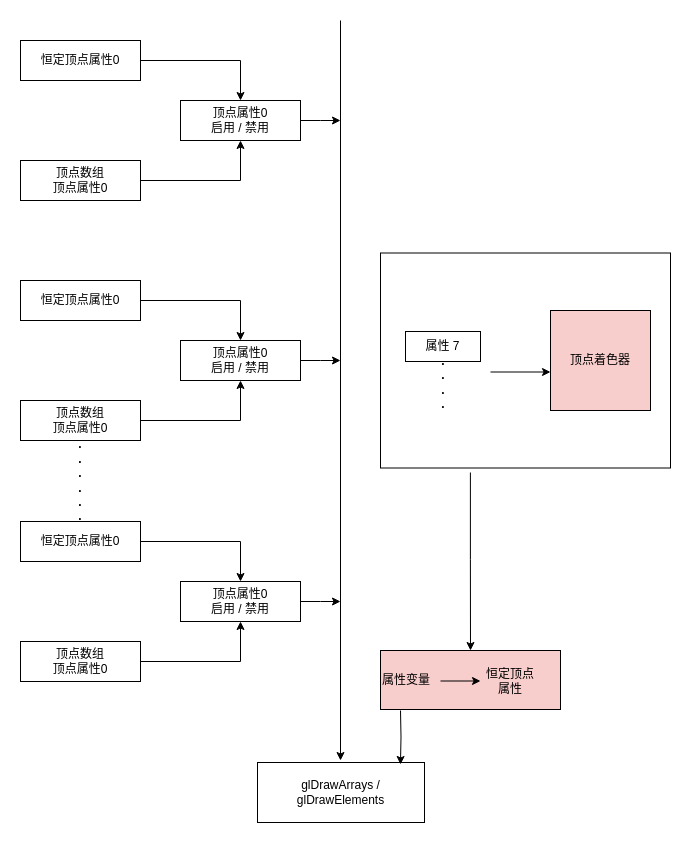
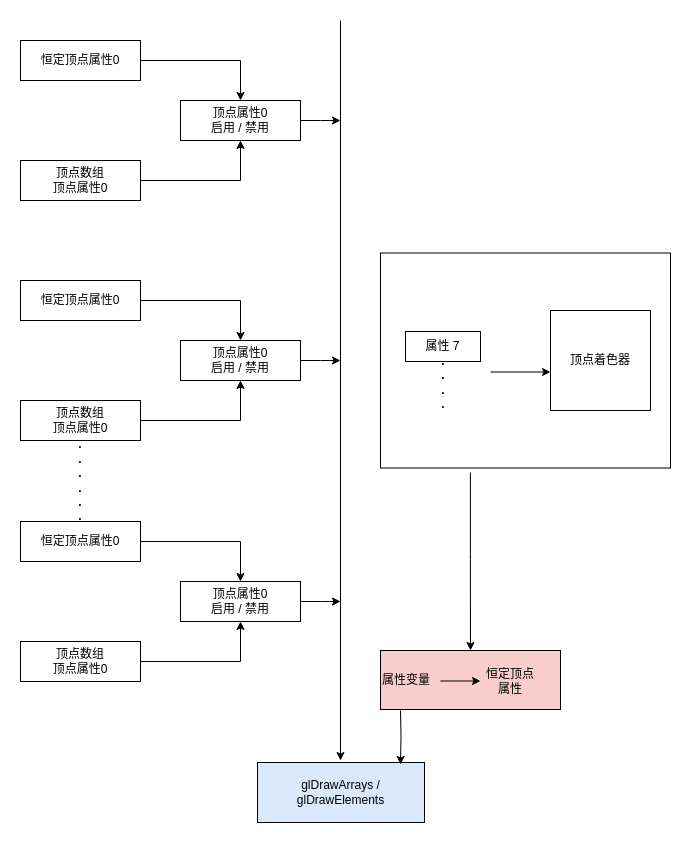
node "顶点着色器": fillcolor #f8cecc -> #ffffff
node "glDrawArrays / glDrawElements": fillcolor #ffffff -> #dae8fc
